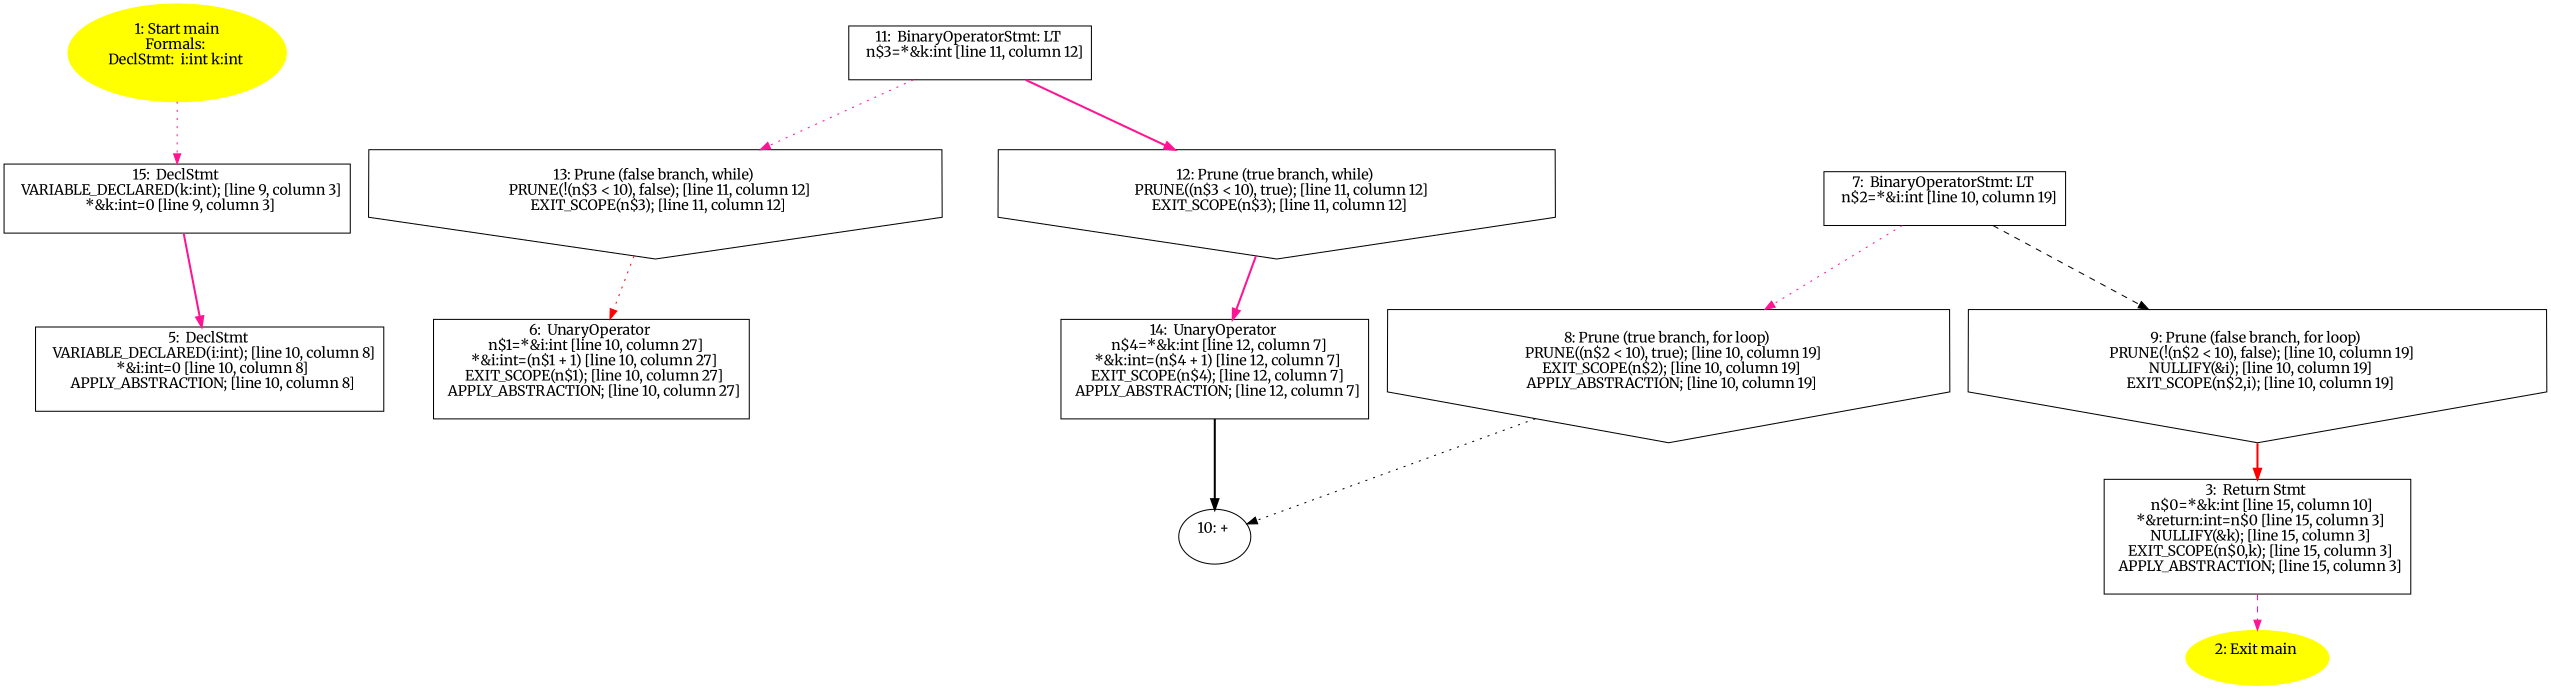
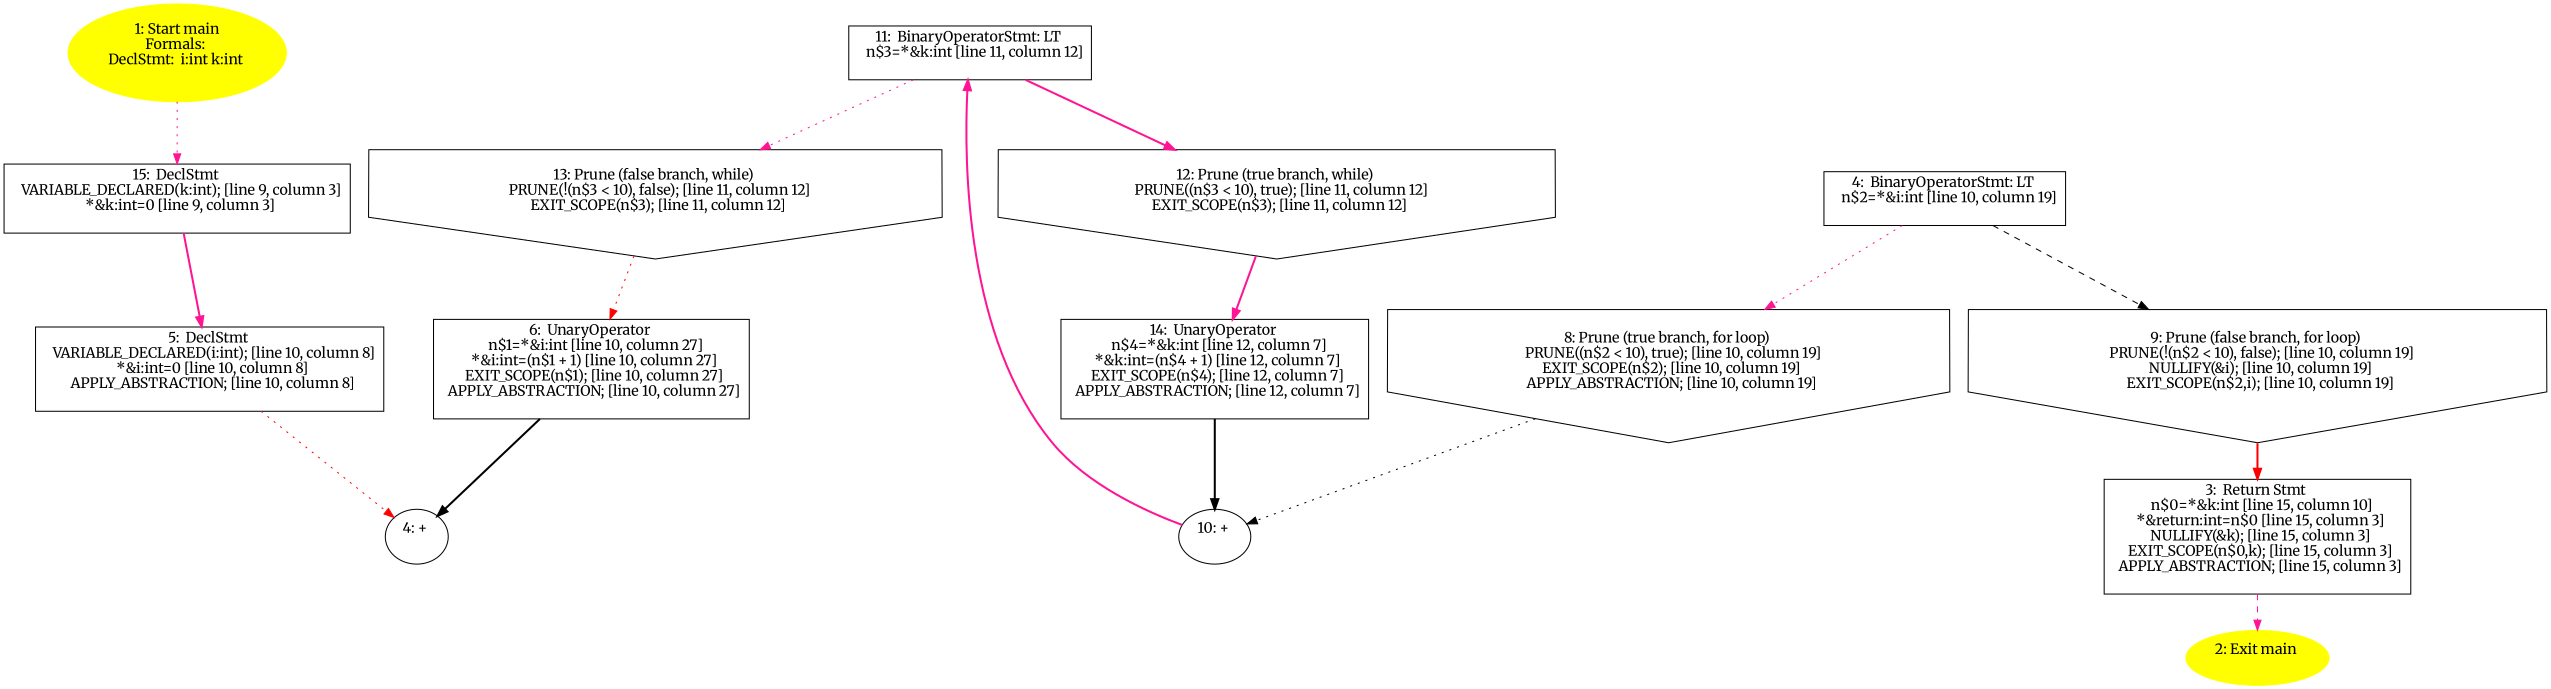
node "7:  BinaryOperatorStmt: LT n$2=*&i:int [line 10, column 19]": label "7:  BinaryOperatorStmt: LT n$2=*&i:int [line 10, column 19]" -> "4:  BinaryOperatorStmt: LT n$2=*&i:int [line 10, column 19]"
edge "10: +" -> "11:  BinaryOperatorStmt: LT n$3=*&k:int [line 11, column 12]": added
node "4: +": added
